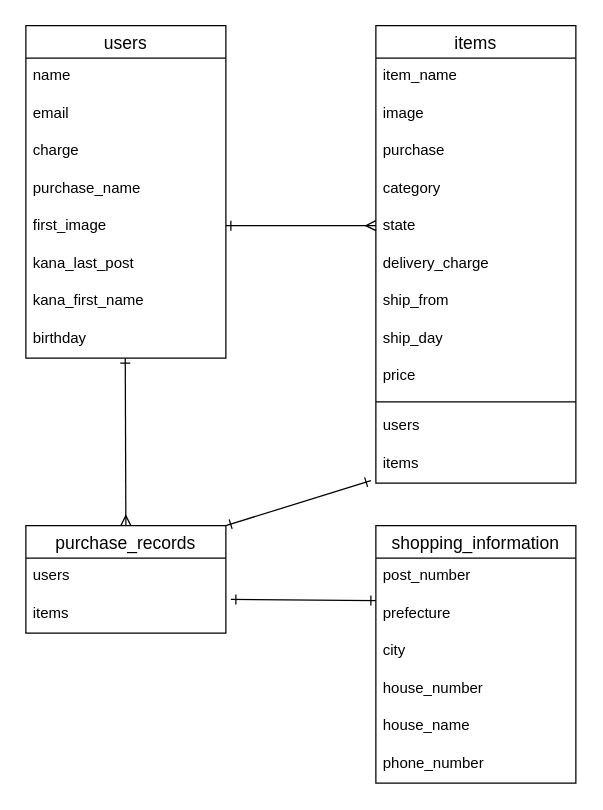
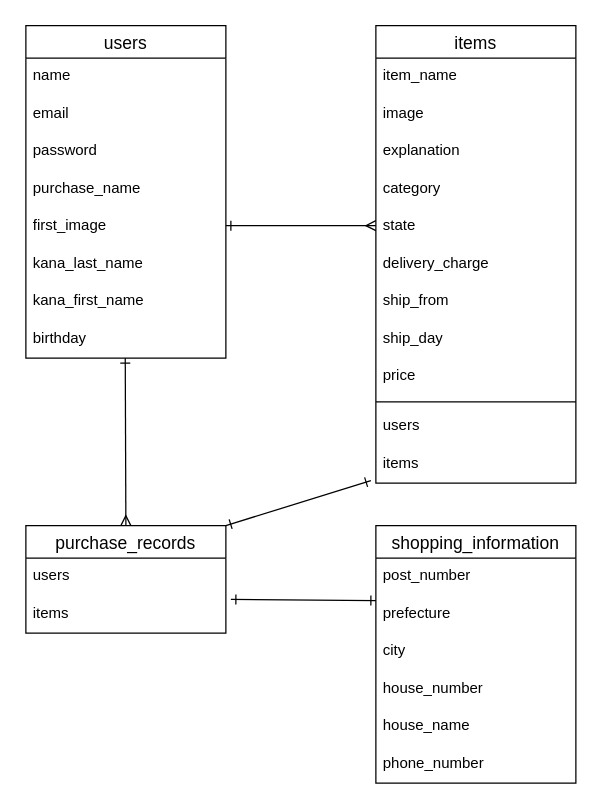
node "charge": label "charge" -> "password"
node "purchase": label "purchase" -> "explanation"
node "kana_last_post": label "kana_last_post" -> "kana_last_name"
